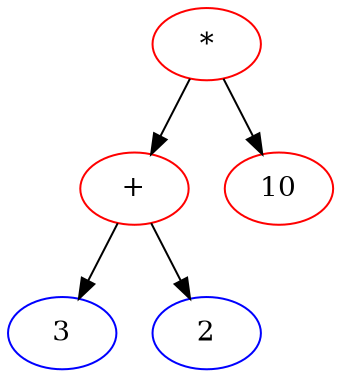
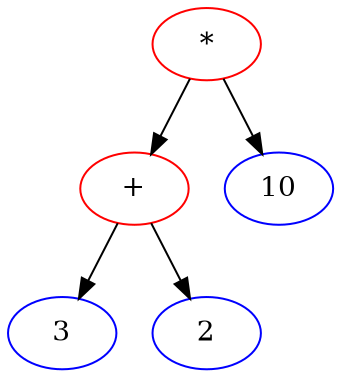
node "10": color red -> blue
